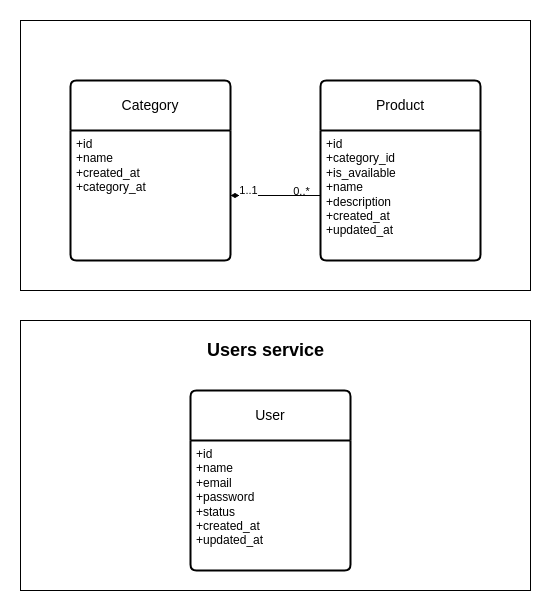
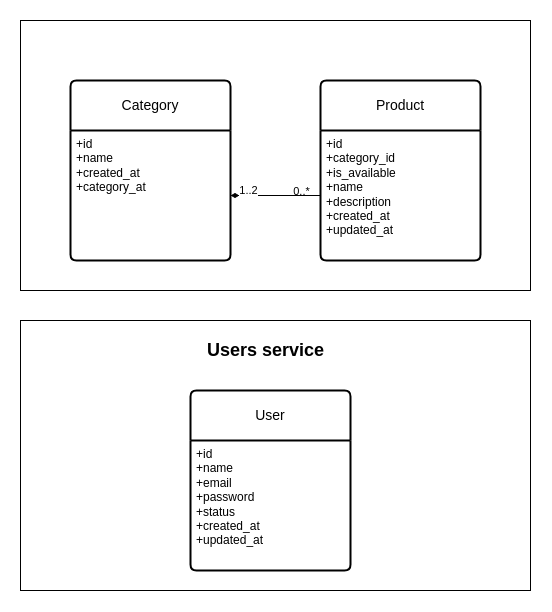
node "1..1": label "1..1" -> "1..2"
